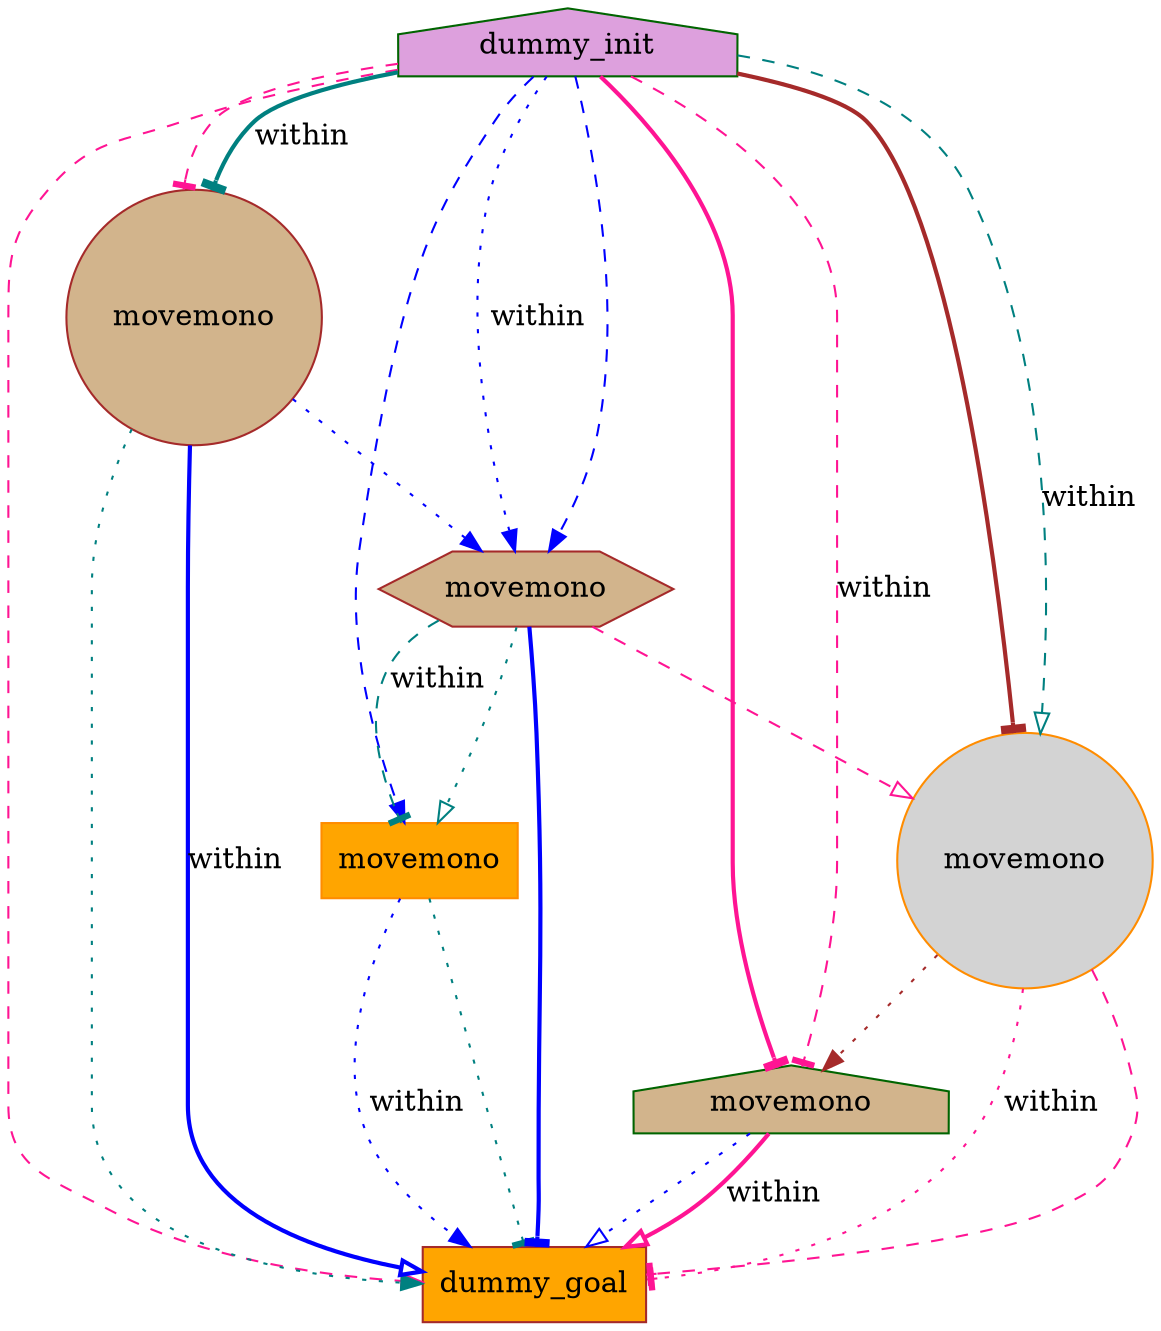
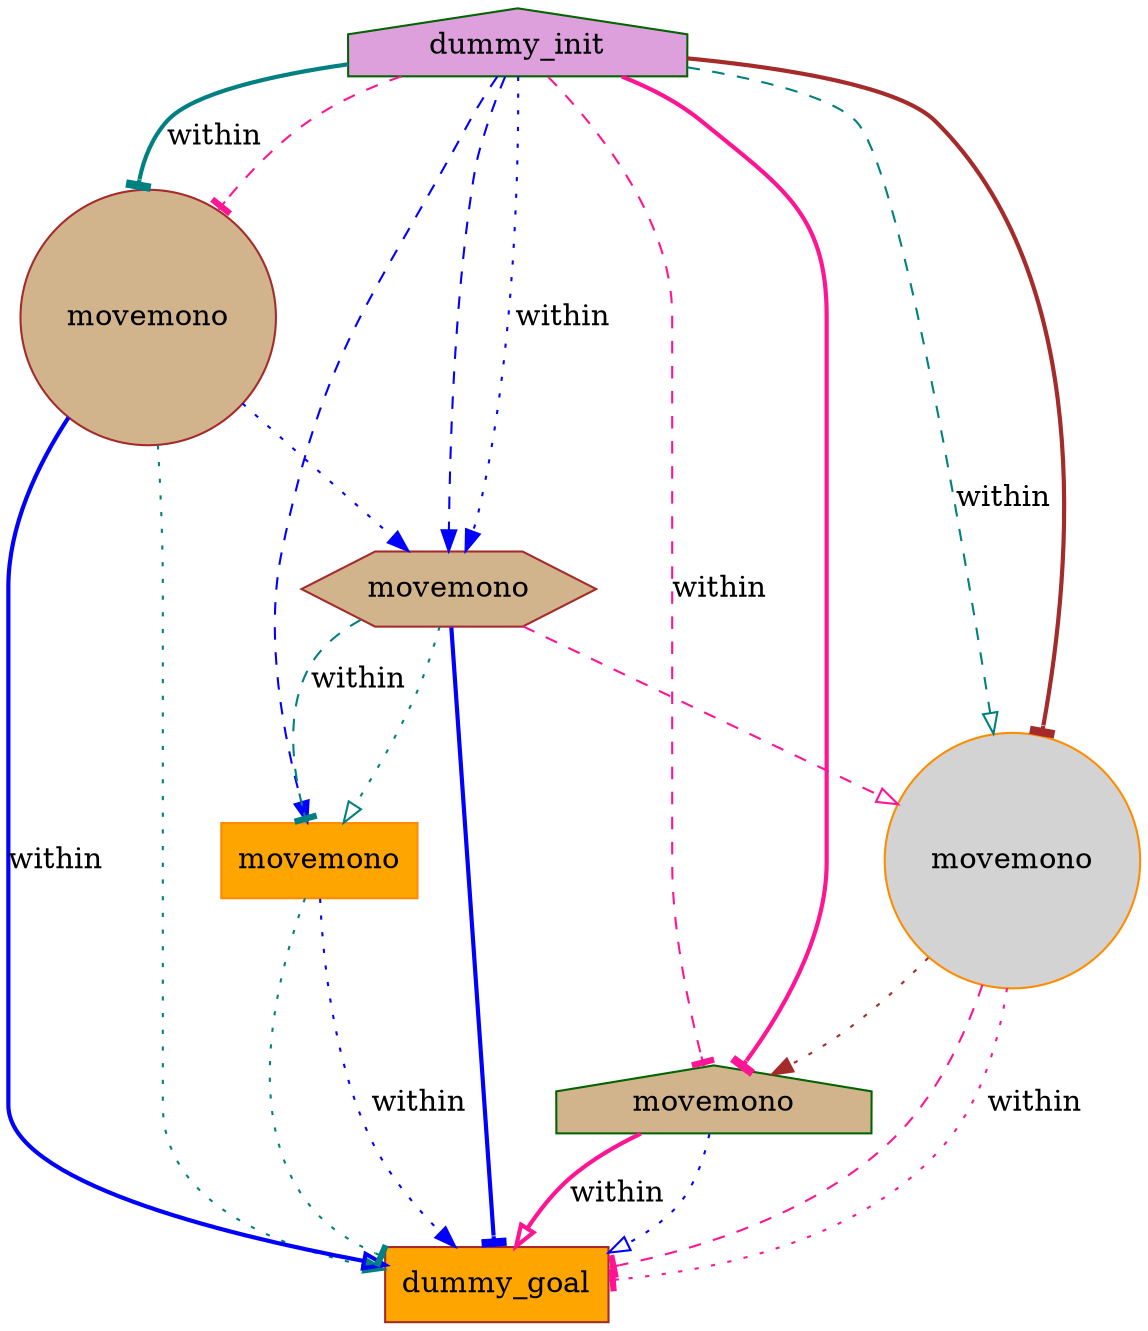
edge "dummy_init" -> "dummy_goal": removed
